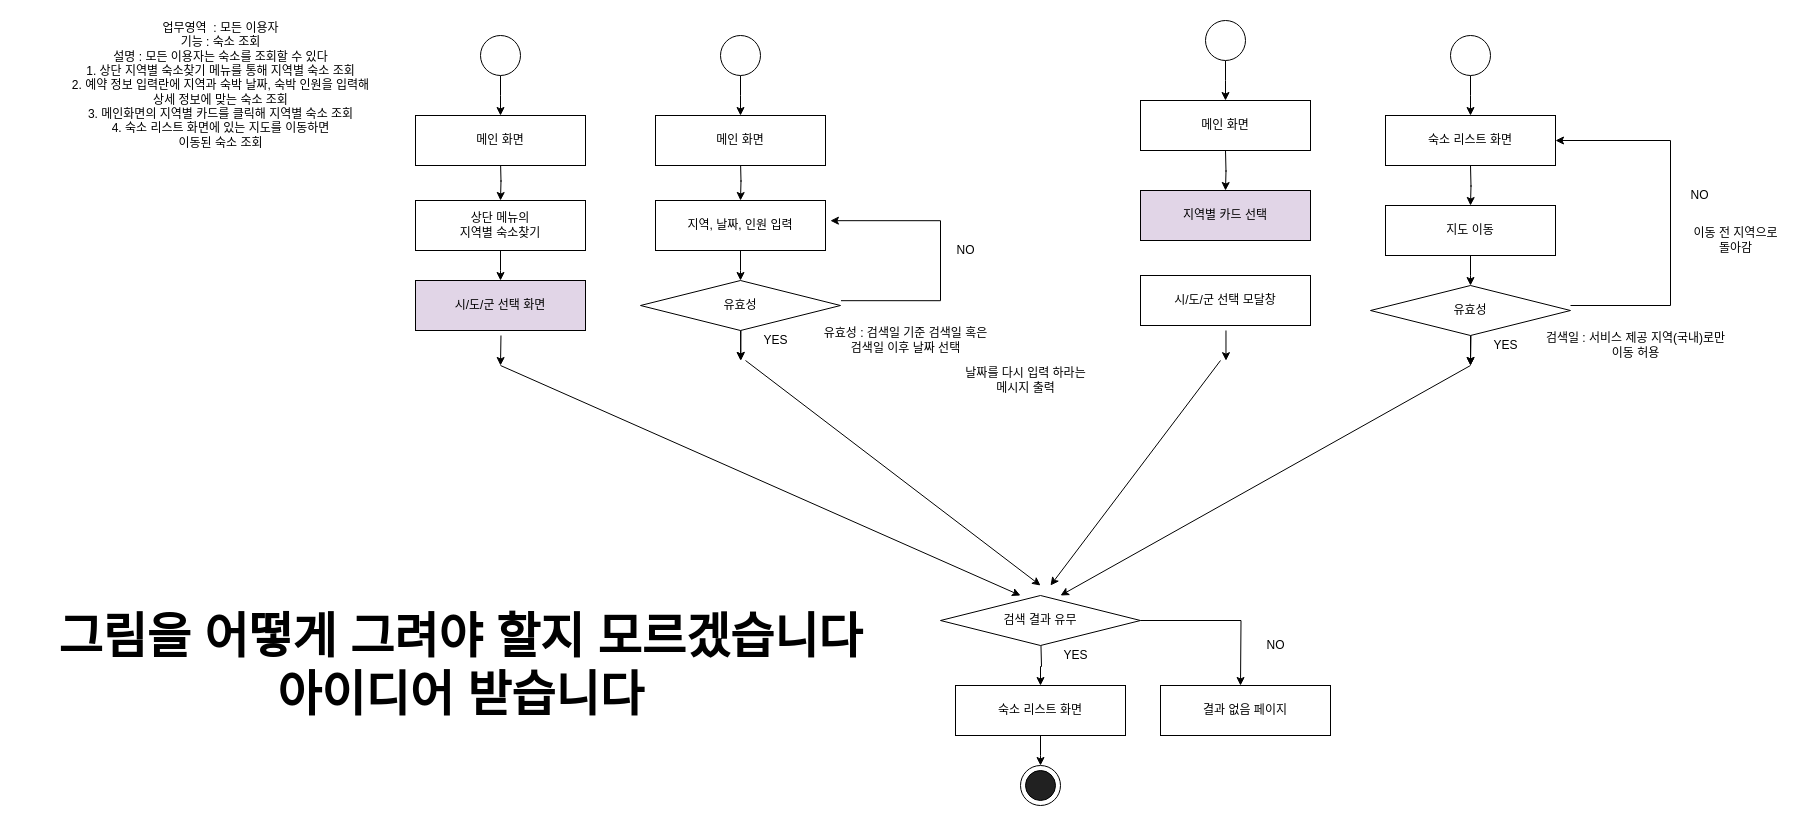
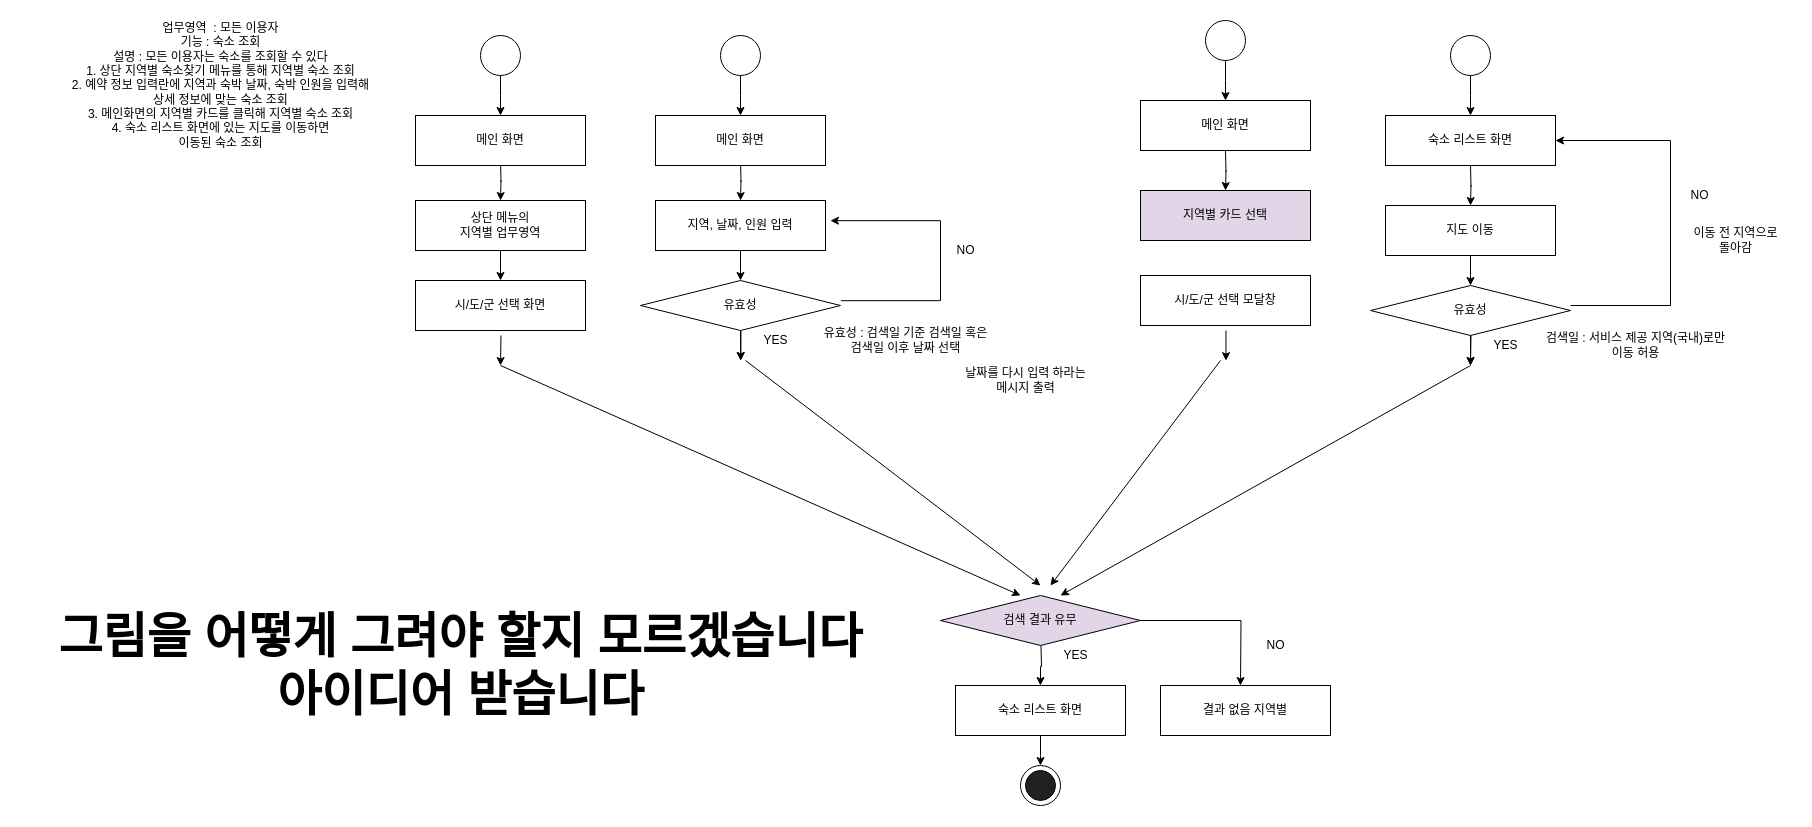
node "상단 메뉴의 지역별 숙소찾기": label "상단 메뉴의 지역별 숙소찾기" -> "상단 메뉴의 지역별 업무영역"
node "시/도/군 선택 화면": fillcolor #e1d5e7 -> #ffffff
node "검색 결과 유무": fillcolor #ffffff -> #e1d5e7
node "결과 없음 페이지": label "결과 없음 페이지" -> "결과 없음 지역별"
